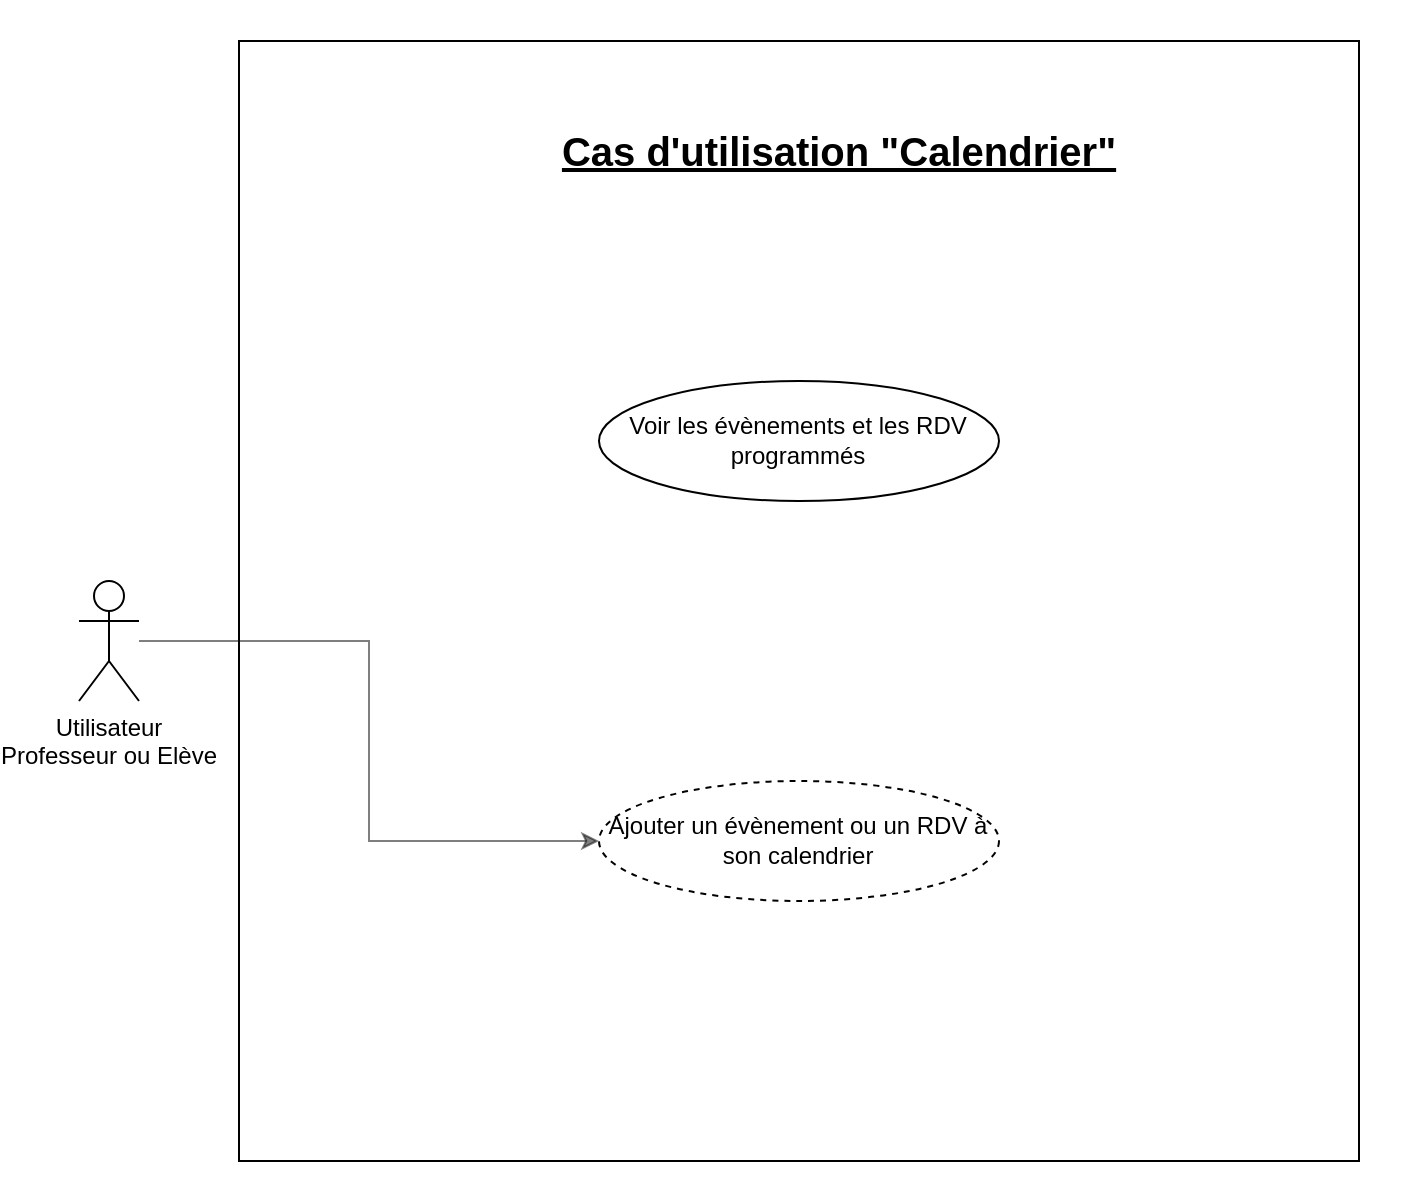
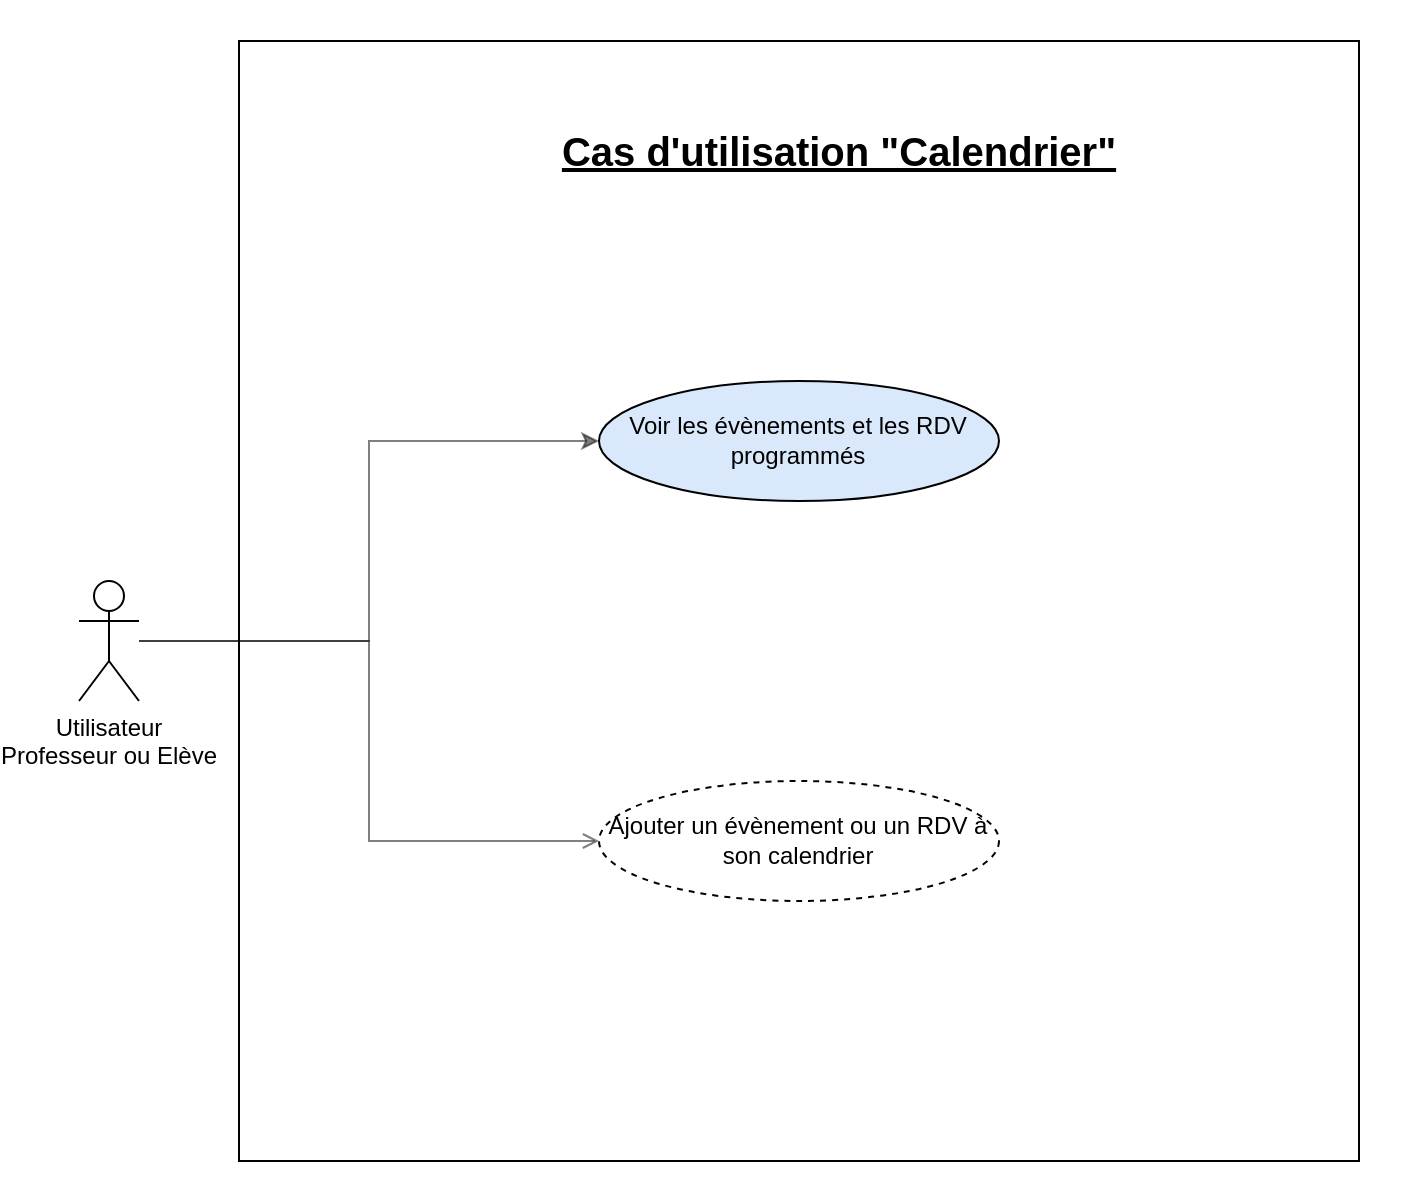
edge "Utilisateur Professeur ou Elève" -> "Voir les évènements et les RDV programmés": added
node "Voir les évènements et les RDV programmés": fillcolor #ffffff -> #dae8fc
edge "Utilisateur Professeur ou Elève" -> "Ajouter un évènement ou un RDV à son calendrier": arrowhead classic -> open
